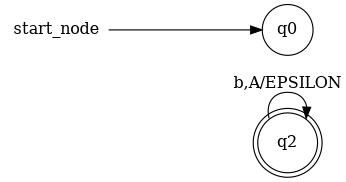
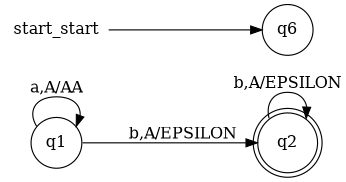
node "start_node": label "start_node" -> "start_start"
node "q0": label "q0" -> "q6"
node "q1": added
